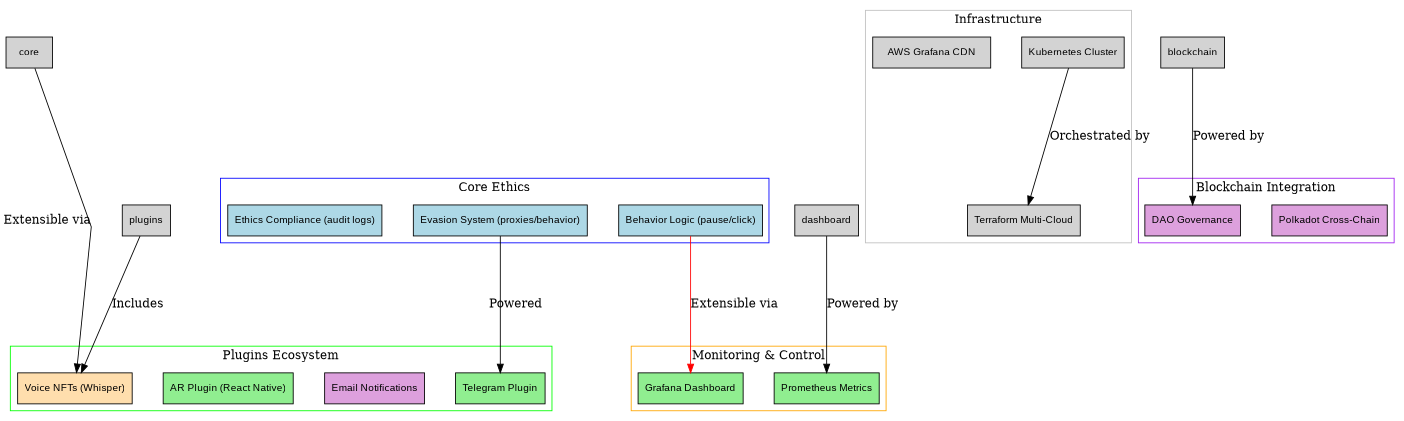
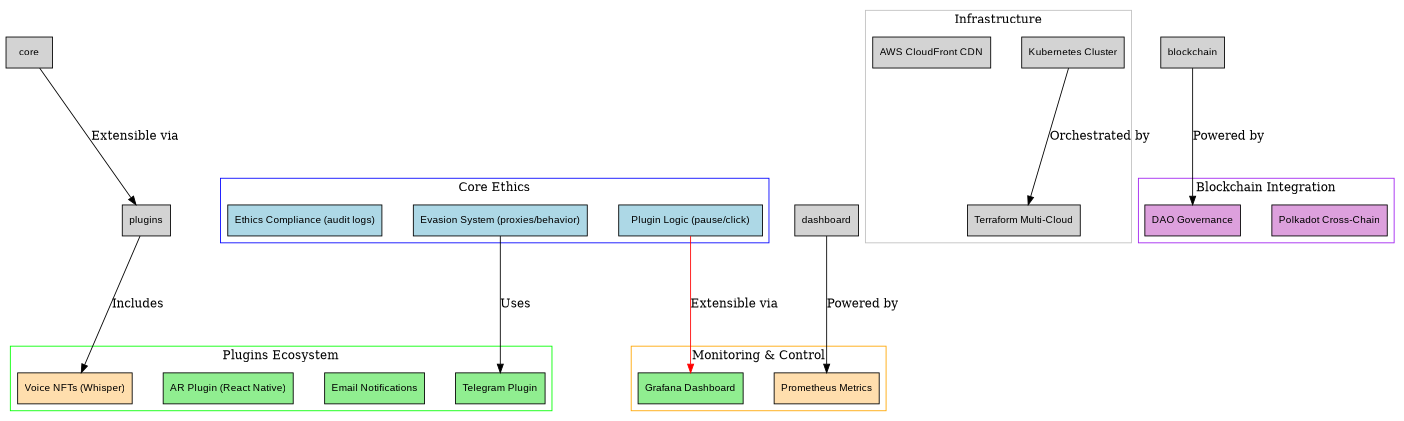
node "AWS Grafana CDN": label "AWS Grafana CDN" -> "AWS CloudFront CDN"
edge "core" -> "Voice NFTs (Whisper)": now "core" -> "plugins"
node "Behavior Logic (pause/click)": label "Behavior Logic (pause/click)" -> "Plugin Logic (pause/click)"
edge "Evasion System (proxies/behavior)" -> "Telegram Plugin": label "Powered" -> "Uses"
node "Email Notifications": fillcolor #dda0dd -> #90ee90
node "Prometheus Metrics": fillcolor #90ee90 -> #ffdead
